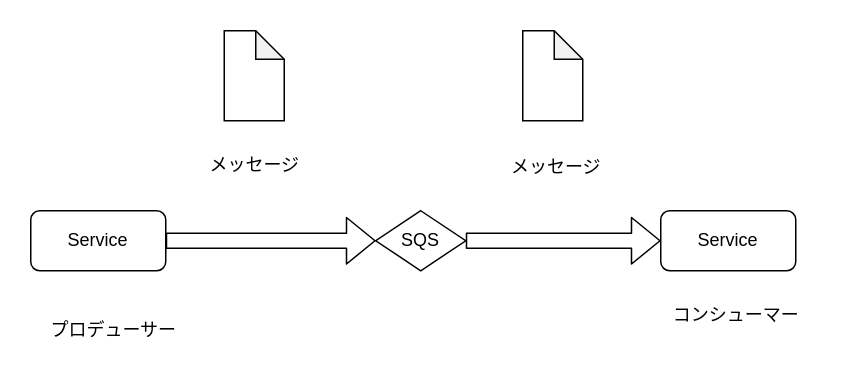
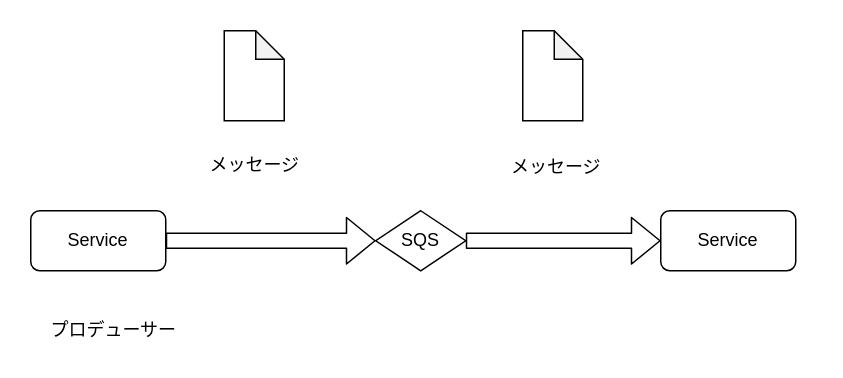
node "コンシューマー": removed
